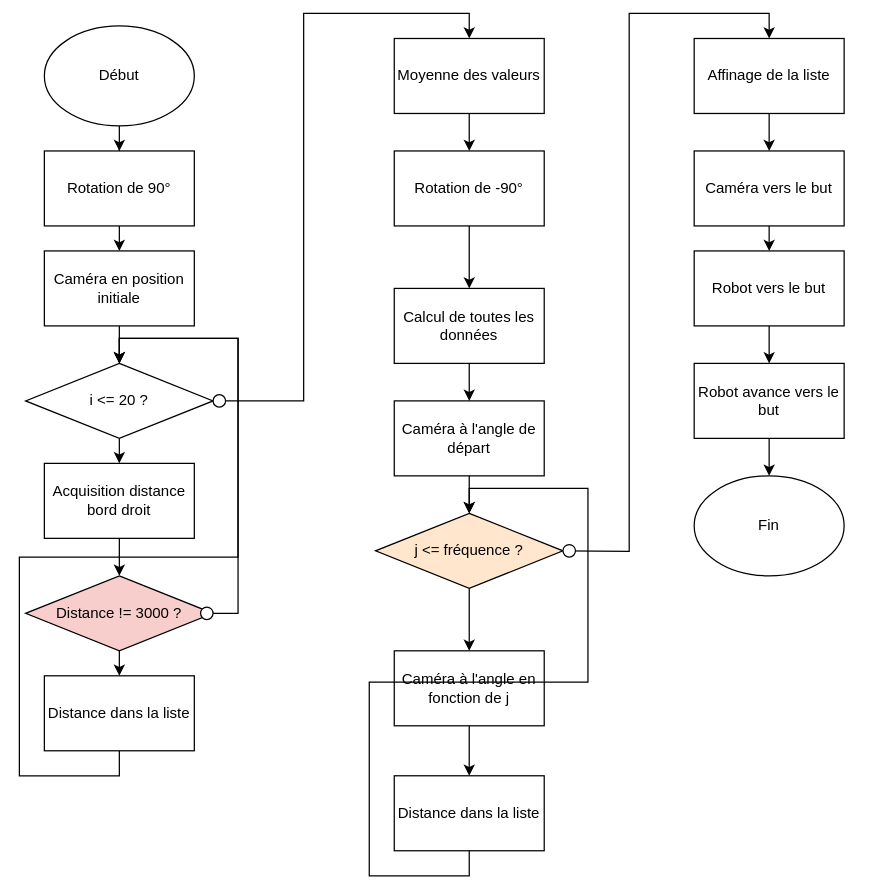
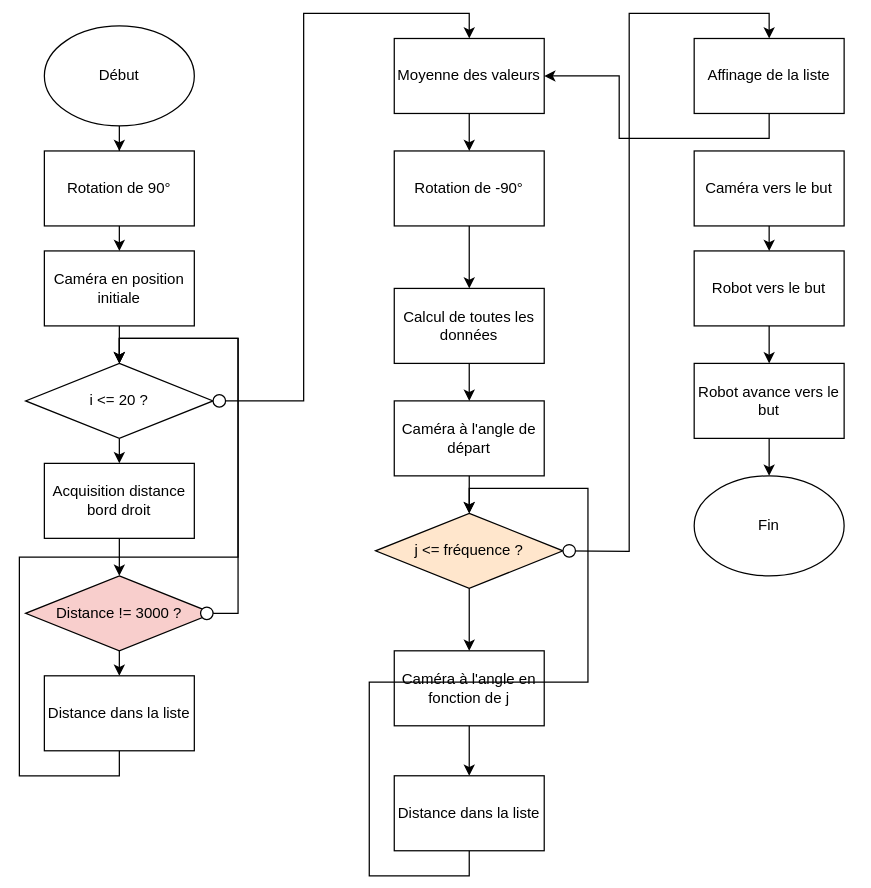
edge "Affinage de la liste" -> "Caméra vers le but": now "Affinage de la liste" -> "Moyenne des valeurs"
